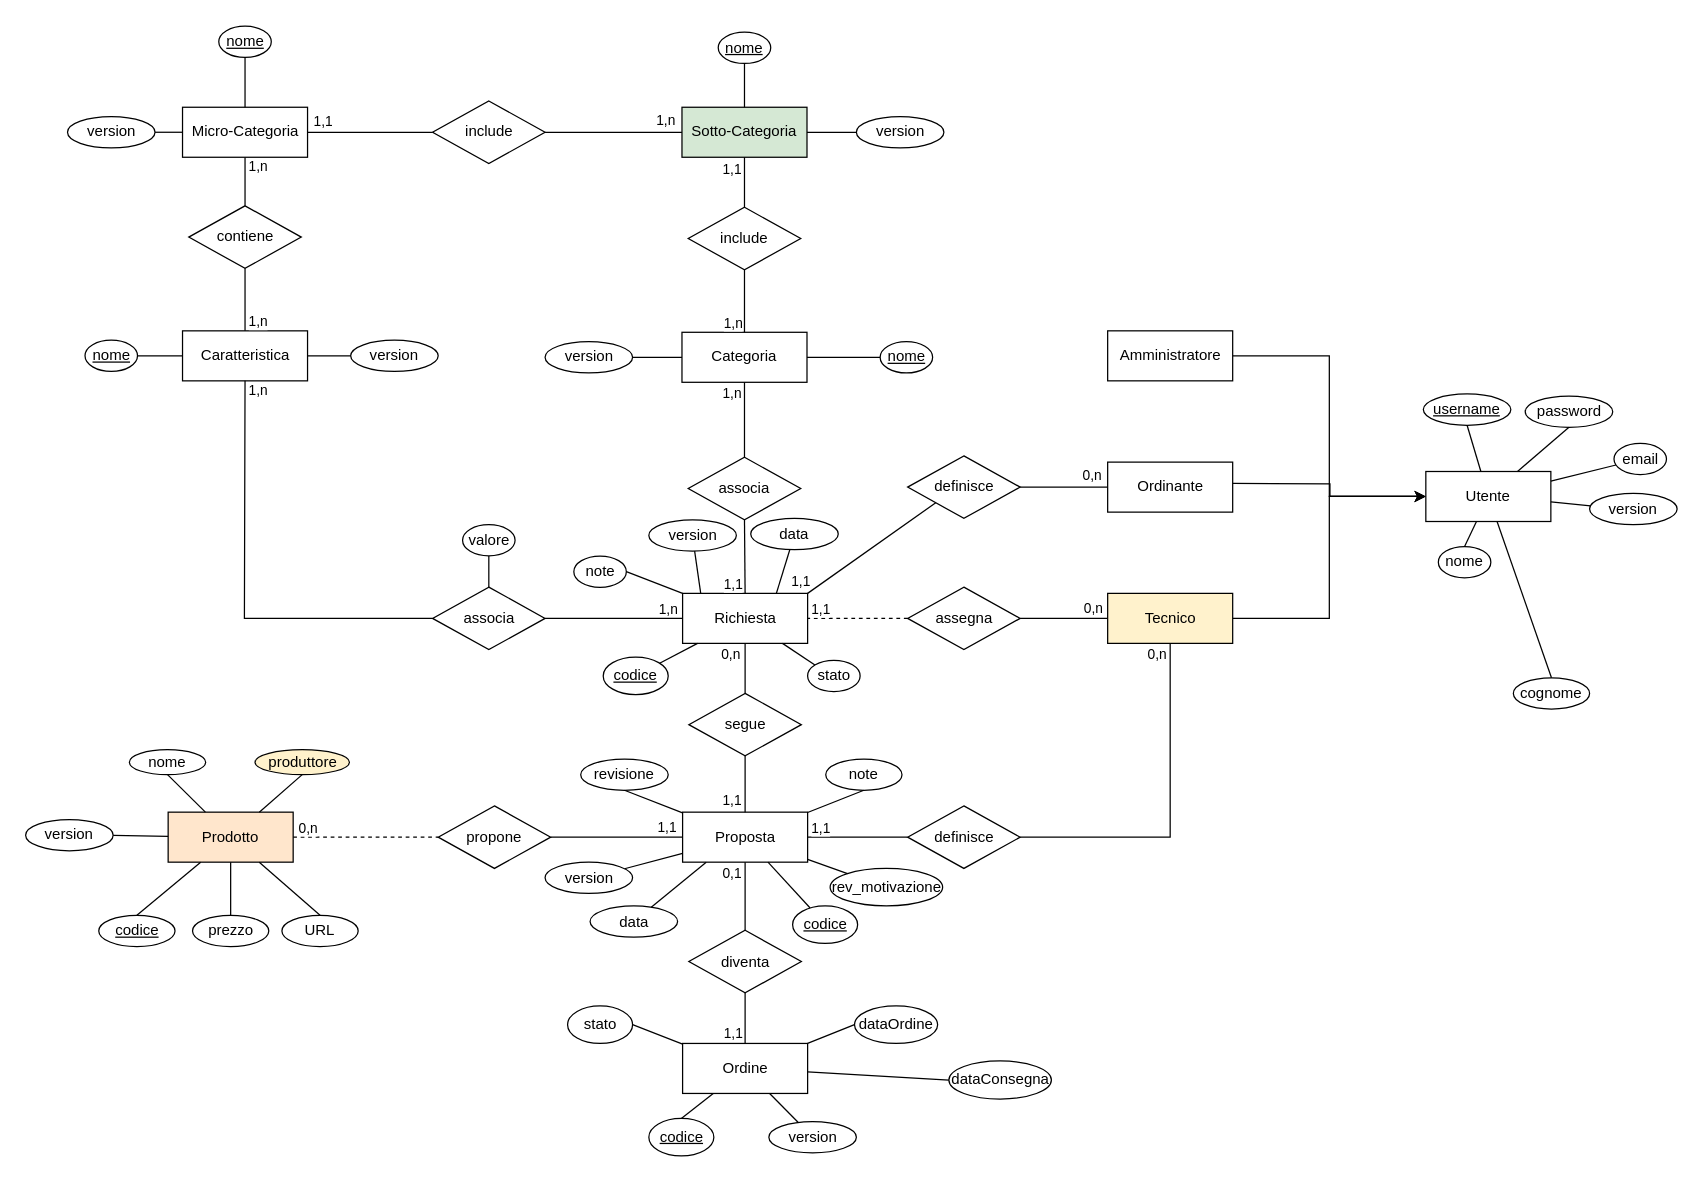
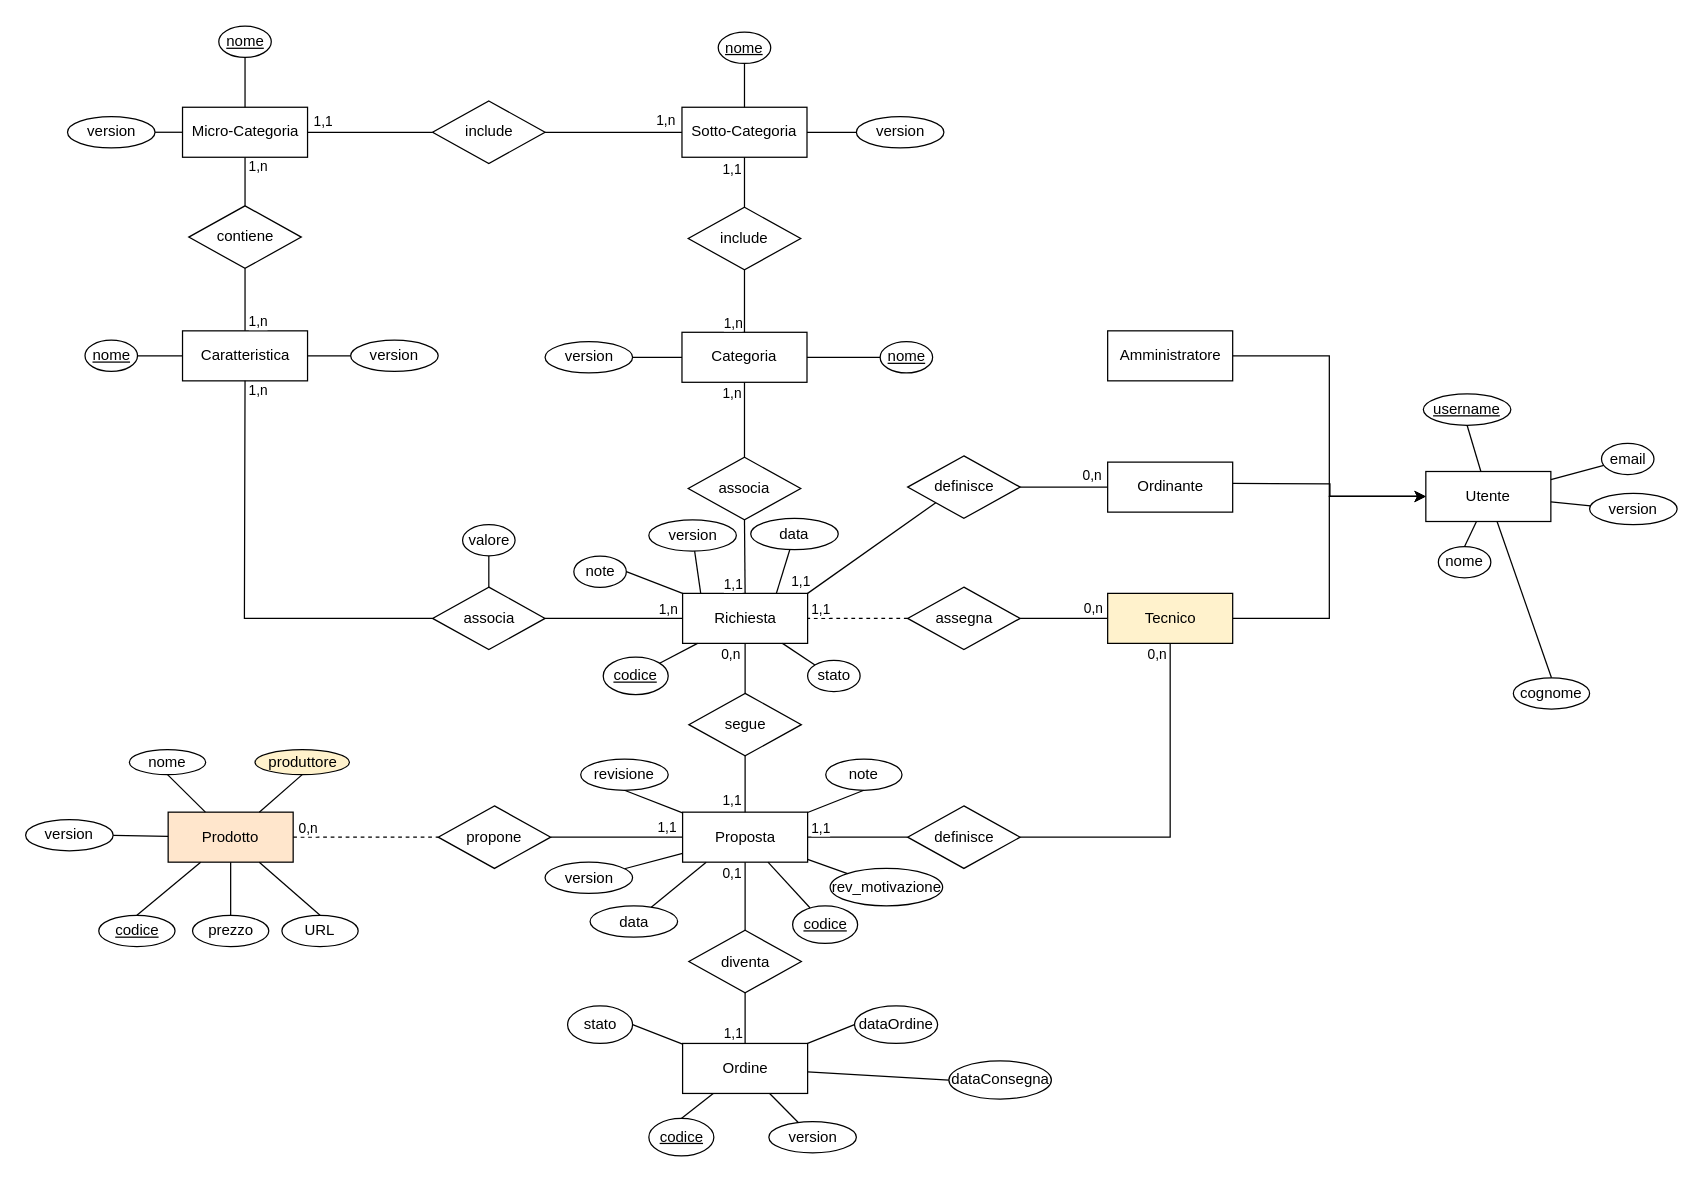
node "Sotto-Categoria": fillcolor #d5e8d4 -> #ffffff
node "password": removed
edge "password" -- "Utente": removed
node "email": moved (1640, 459) -> (1628, 459)
